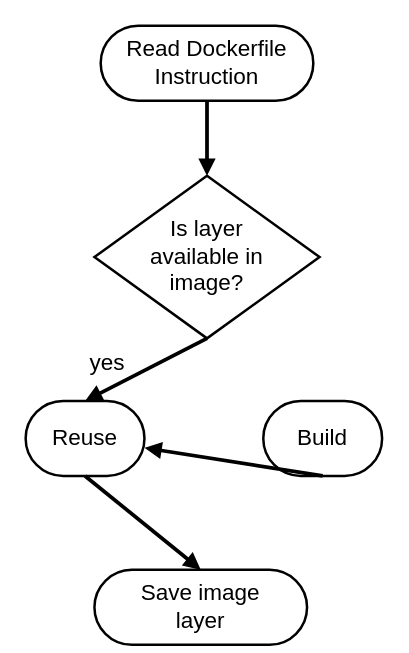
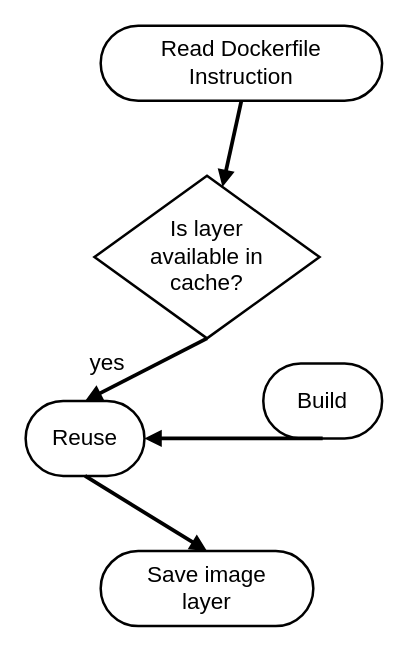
node "Read Dockerfile Instruction": size 213x75 -> 281x75
node "Is layer available in image?": label "Is layer available in image?" -> "Is layer available in cache?"
node "Build": moved (323, 438) -> (323, 401)
node "Save image layer": moved (201, 607) -> (207, 588)
